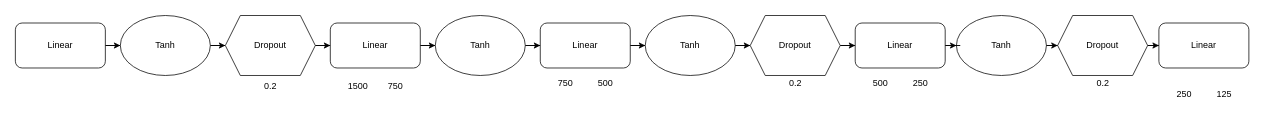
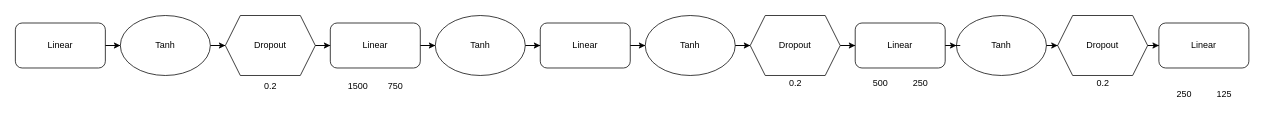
node "750 500": removed
